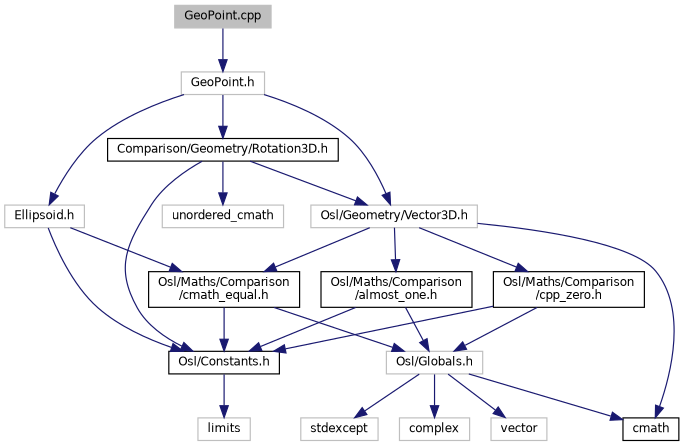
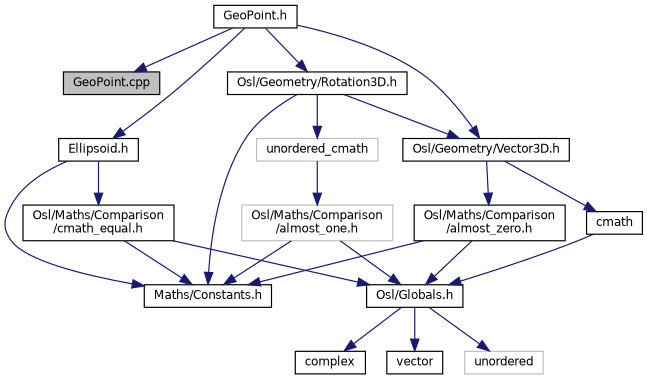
node "GeoPoint.cpp": color grey75 -> black
edge "GeoPoint.cpp" -> "GeoPoint.h": reversed
node "GeoPoint.h": color grey75 -> black
node "Comparison/Geometry/Rotation3D.h": label "Comparison/Geometry/Rotation3D.h" -> "Osl/Geometry/Rotation3D.h"
node "Ellipsoid.h": color grey75 -> black
node "Osl/Geometry/Vector3D.h": color grey75 -> black
edge "Osl/Geometry/Vector3D.h" -> "Osl/Maths/Comparison /almost_one.h": now "unordered_cmath" -> "Osl/Maths/Comparison /almost_one.h"
edge "Osl/Geometry/Vector3D.h" -> "Osl/Maths/Comparison /cmath_equal.h": removed
node "Osl/Maths/Comparison /almost_one.h": color black -> grey75
node "Osl/Maths/Comparison /cpp_zero.h": label "Osl/Maths/Comparison /cpp_zero.h" -> "Osl/Maths/Comparison /almost_zero.h"
node "Osl/Constants.h": label "Osl/Constants.h" -> "Maths/Constants.h"
node "Osl/Globals.h": color grey75 -> black
edge "Osl/Globals.h" -> "cmath": reversed
node "limits": removed
node "stdexcept": label "stdexcept" -> "unordered"
node "complex": color grey75 -> black
node "vector": color grey75 -> black
